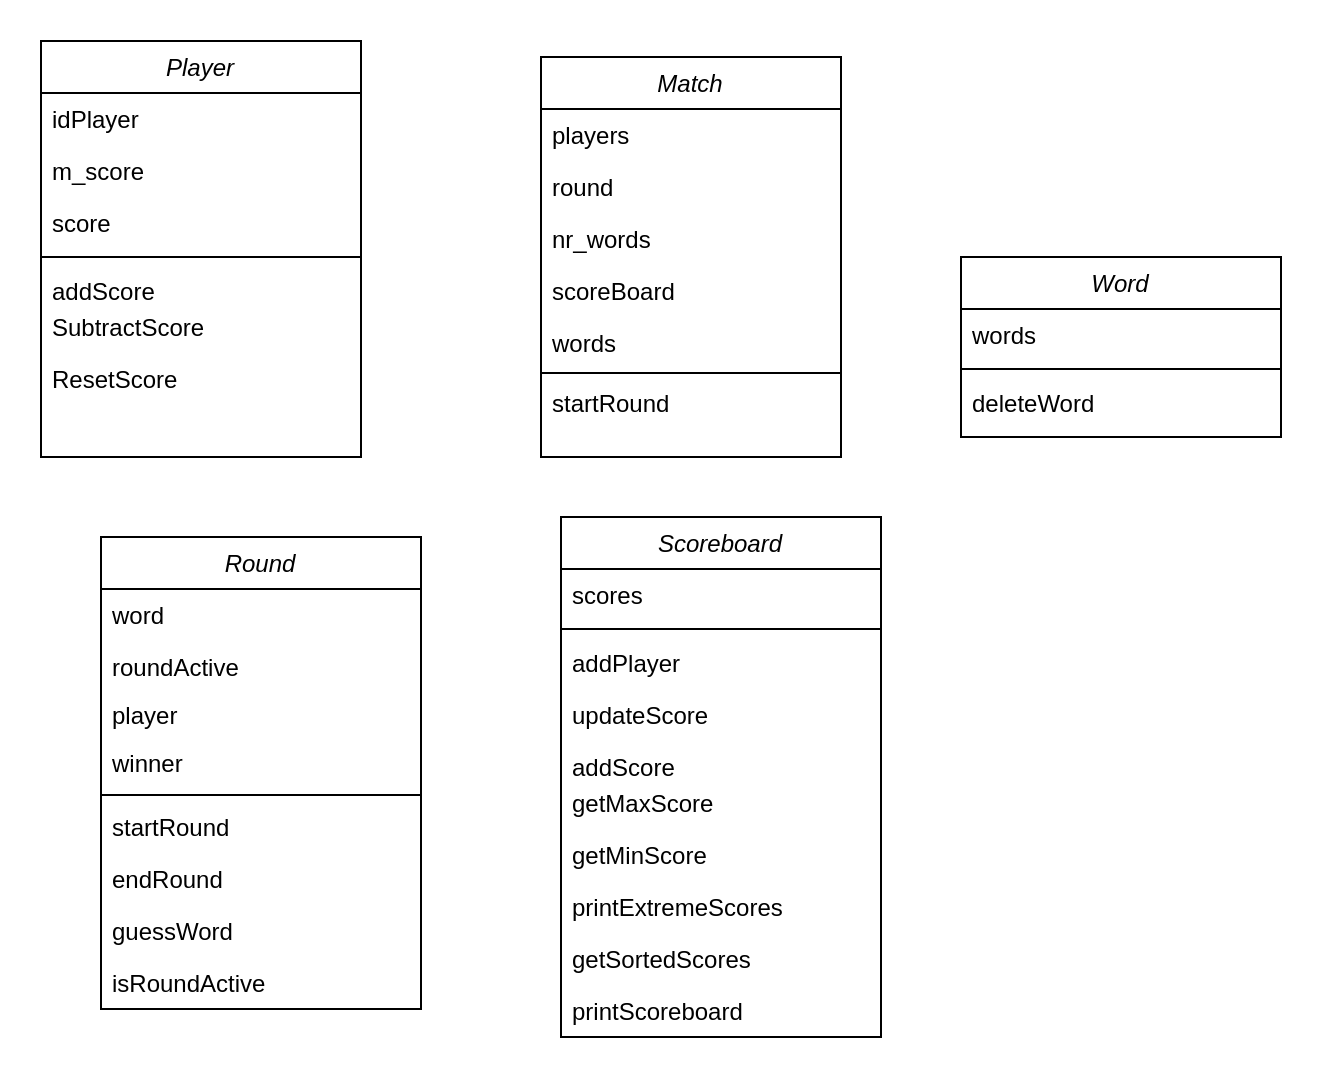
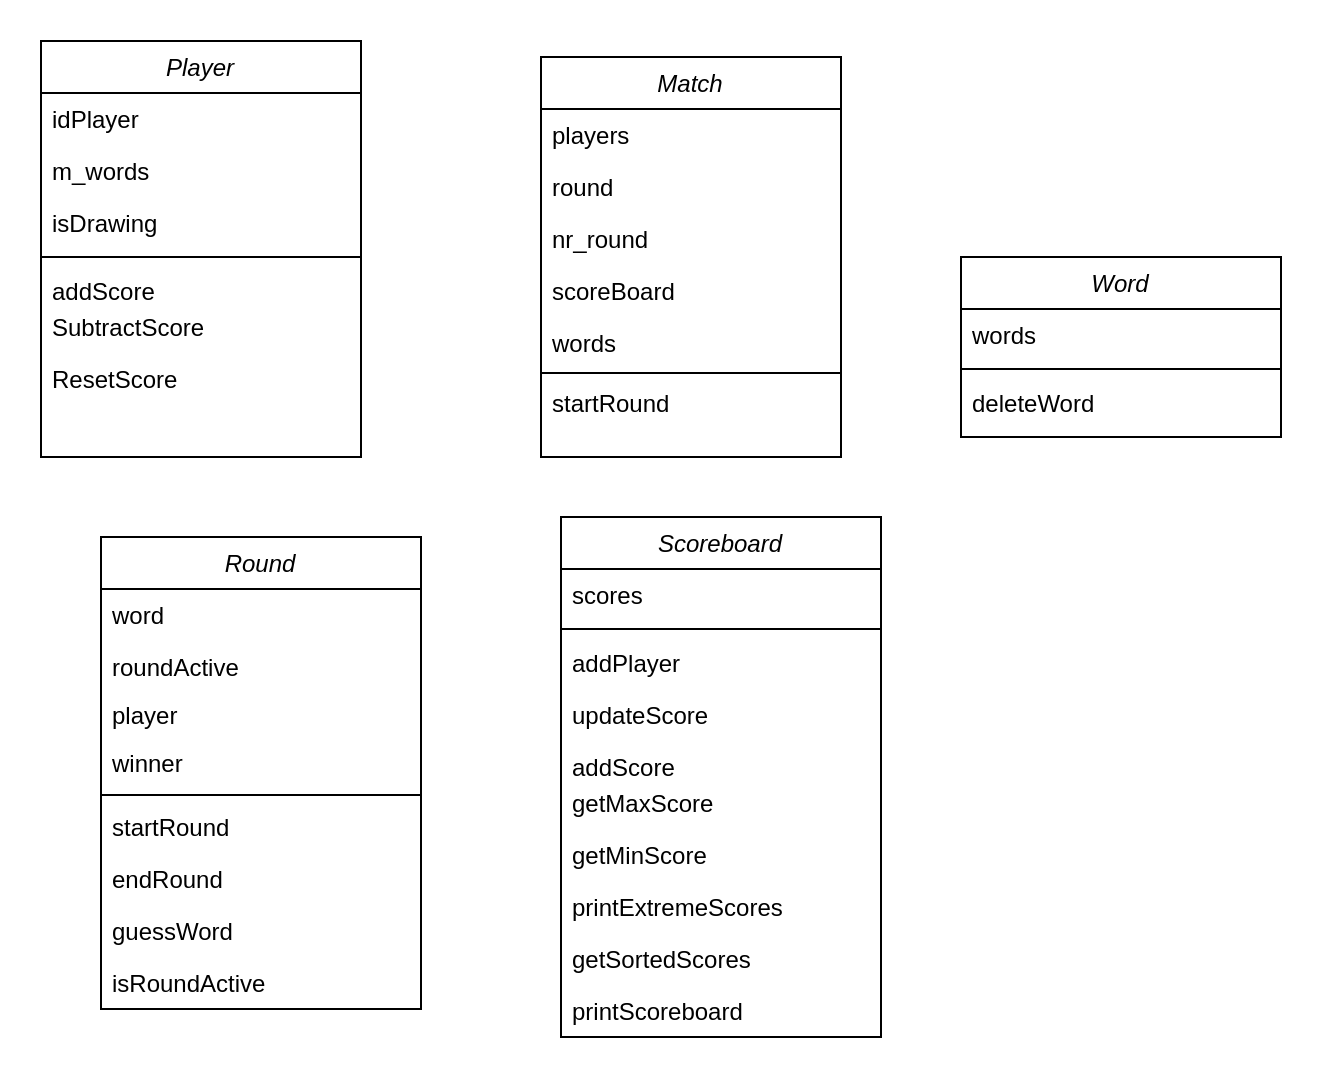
node "m_score": label "m_score" -> "m_words"
node "score": label "score" -> "isDrawing"
node "nr_words": label "nr_words" -> "nr_round"
